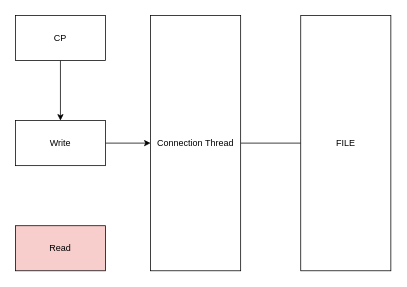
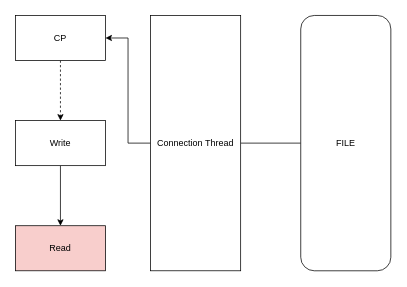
edge "Connection Thread" -> "CP": added
edge "CP" -> "Write": style solid -> dashed
edge "Write" -> "Connection Thread": now "Write" -> "Read"
node "FILE": shape rectangle -> rounded rectangle
